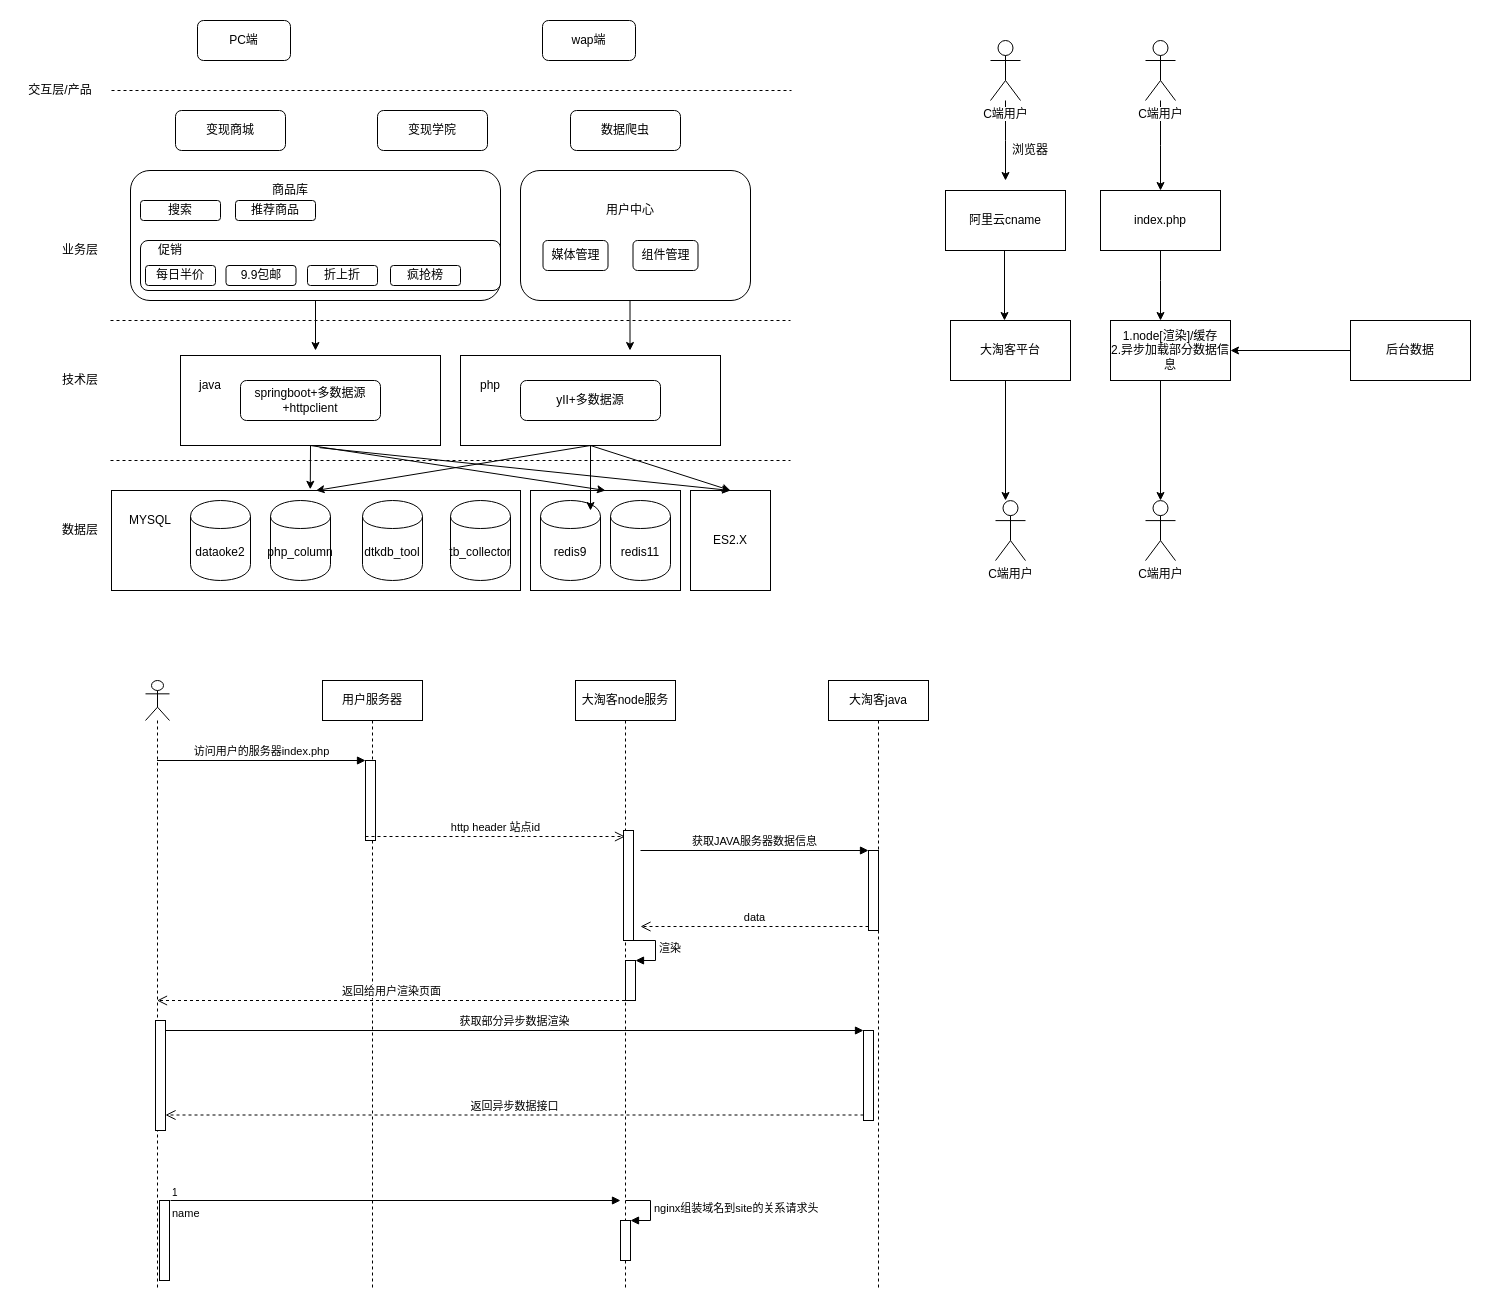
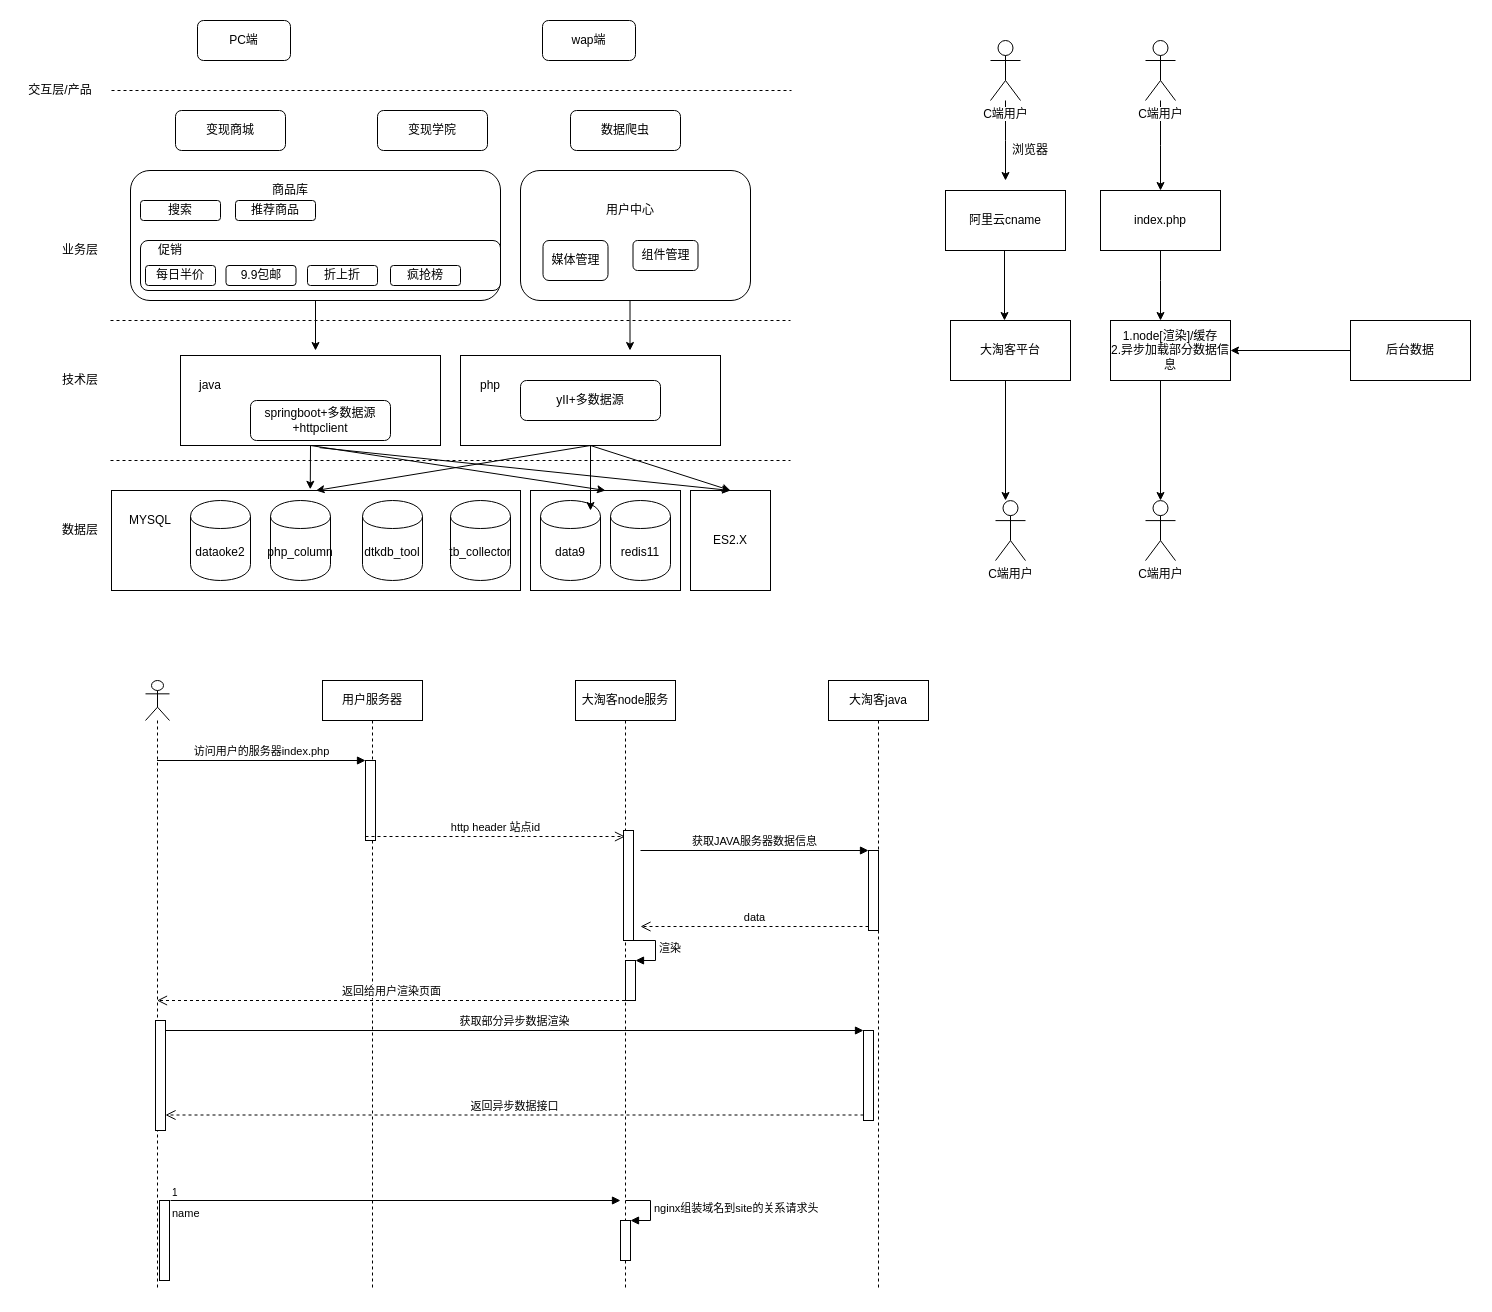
node "媒体管理": size 65x30 -> 65x40
node "springboot+多数据源+httpclient": moved (311, 401) -> (321, 421)
node "redis9": label "redis9" -> "data9"
